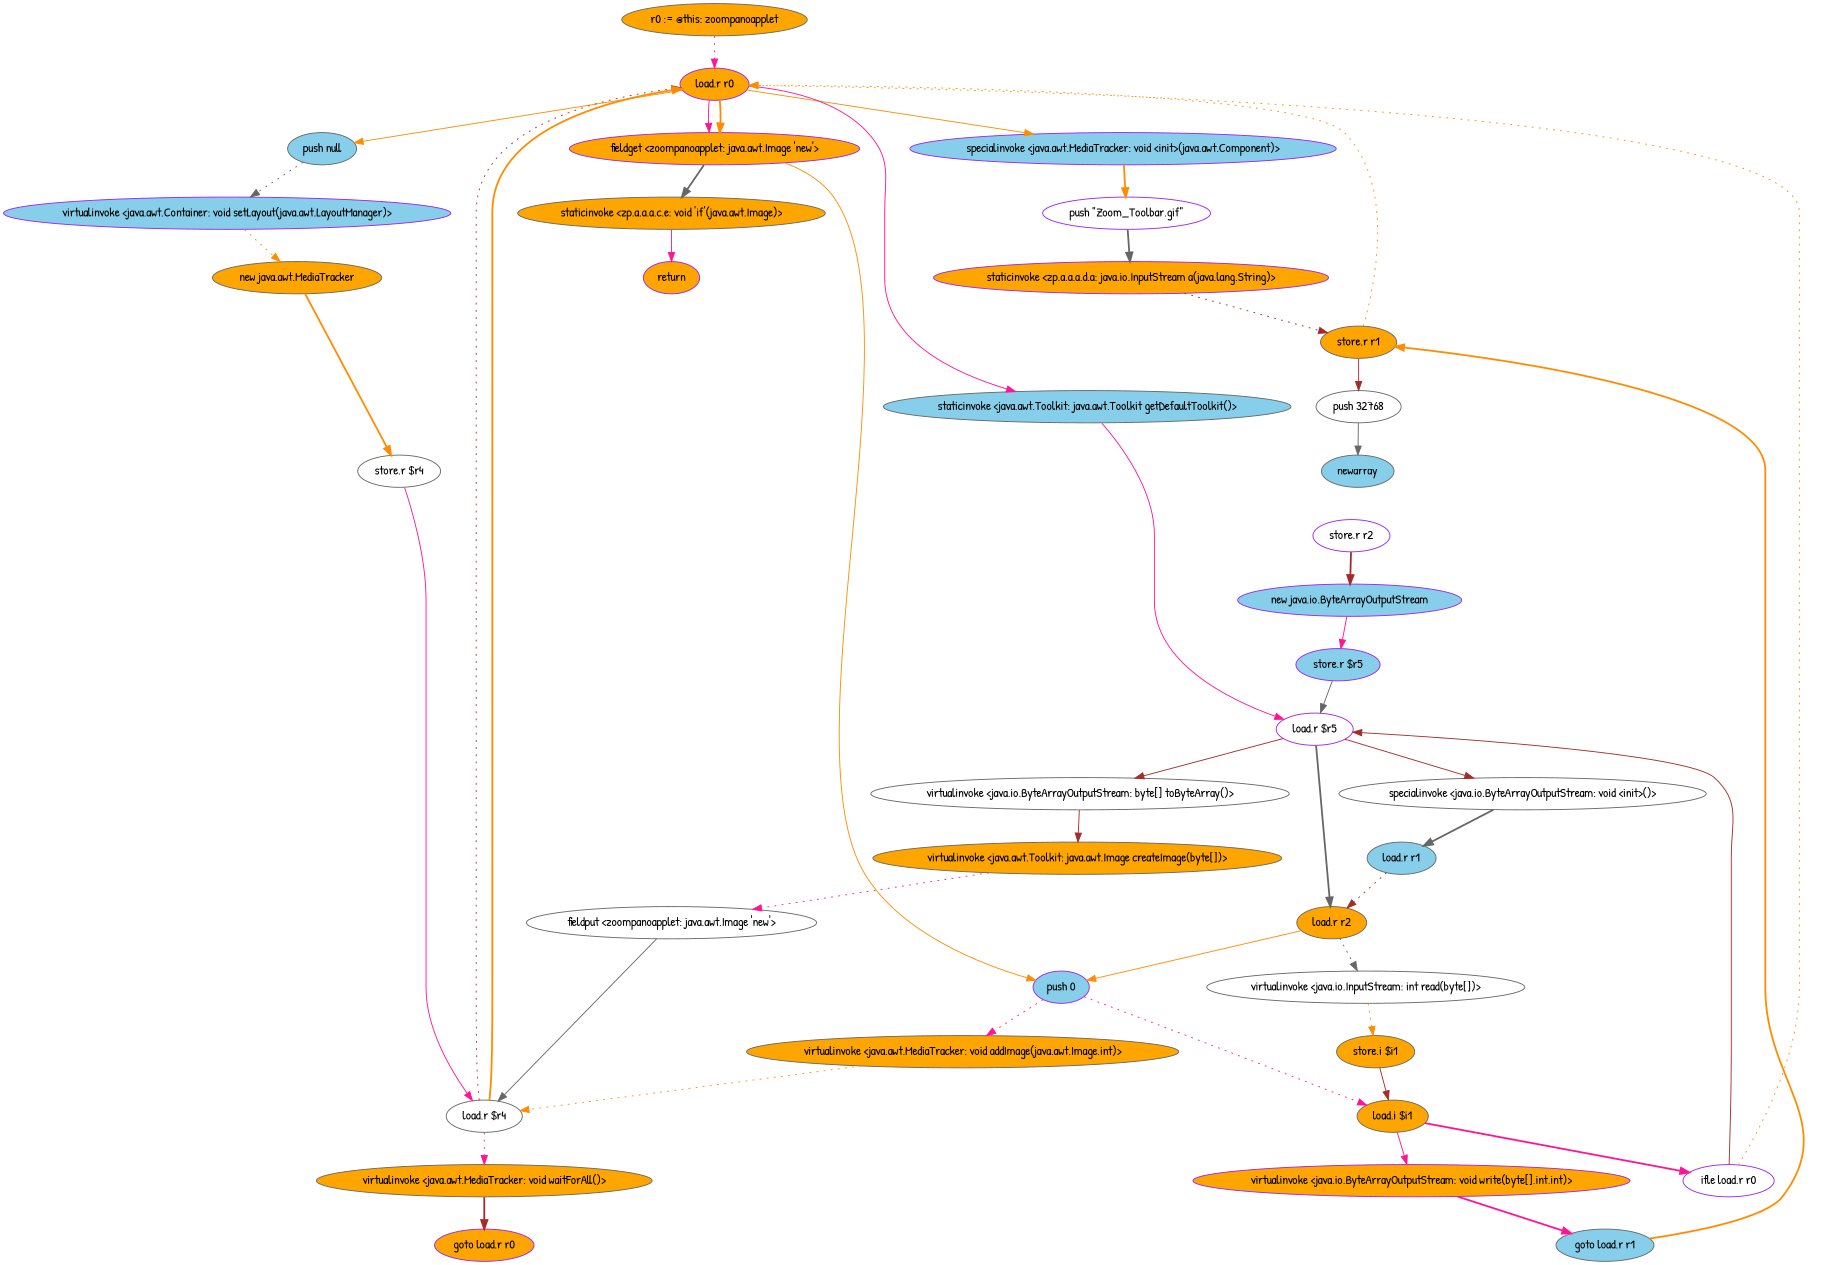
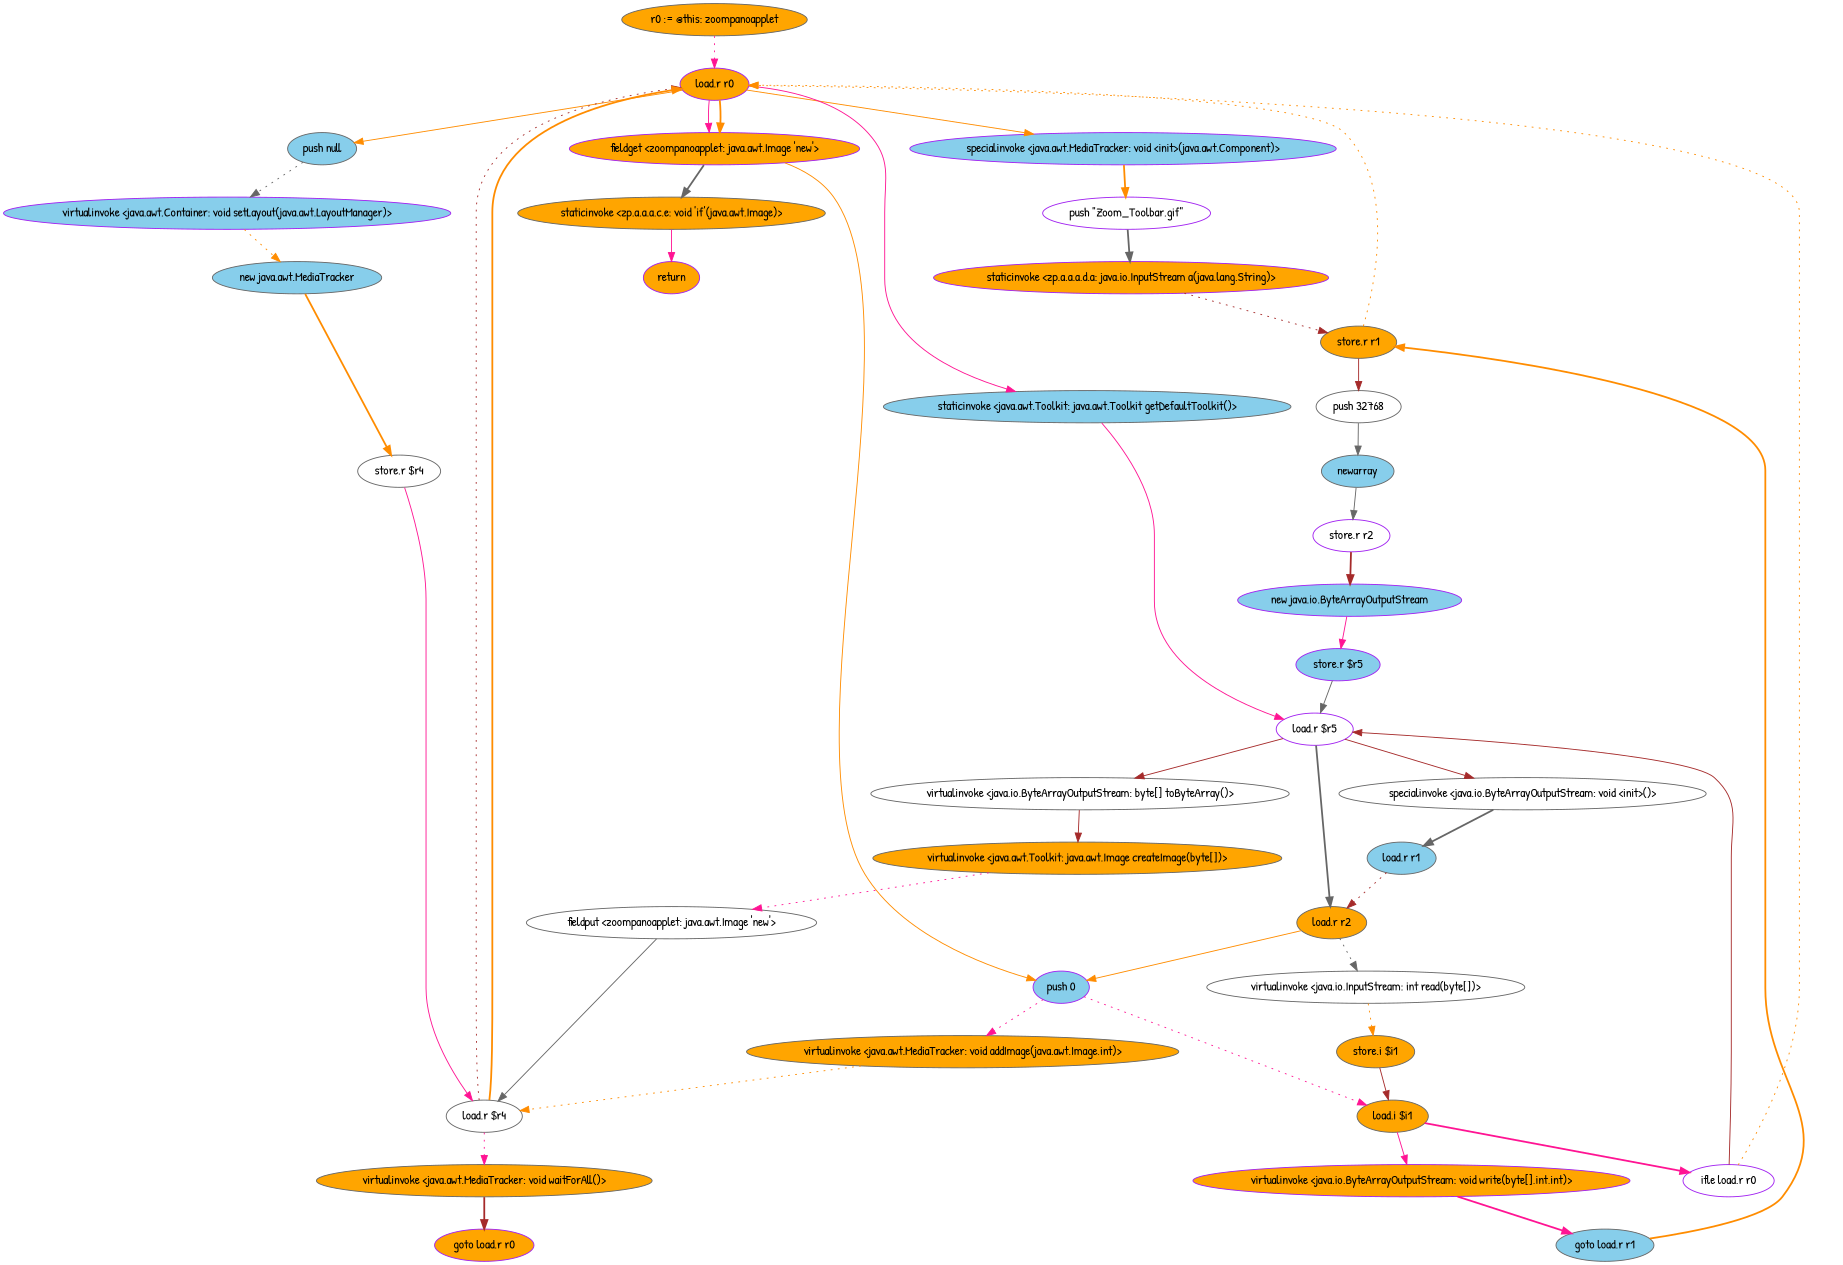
node "new java.awt.MediaTracker": fillcolor orange -> skyblue
edge "newarray" -> "store.r r2": added
